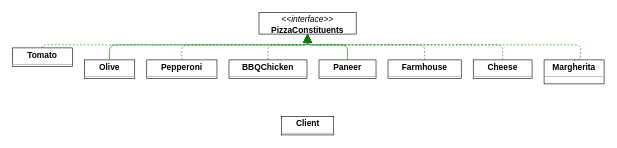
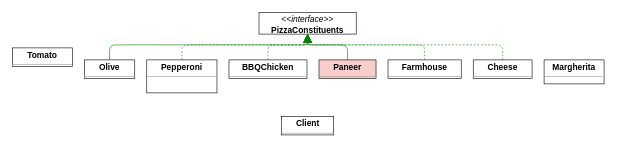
edge "Tomato" -> "<<interface>> PizzaConstituents": removed
edge "Margherita" -> "<<interface>> PizzaConstituents": removed
node "Pepperoni": size 70x19 -> 70x33
node "Paneer": fillcolor #ffffff -> #f8cecc
